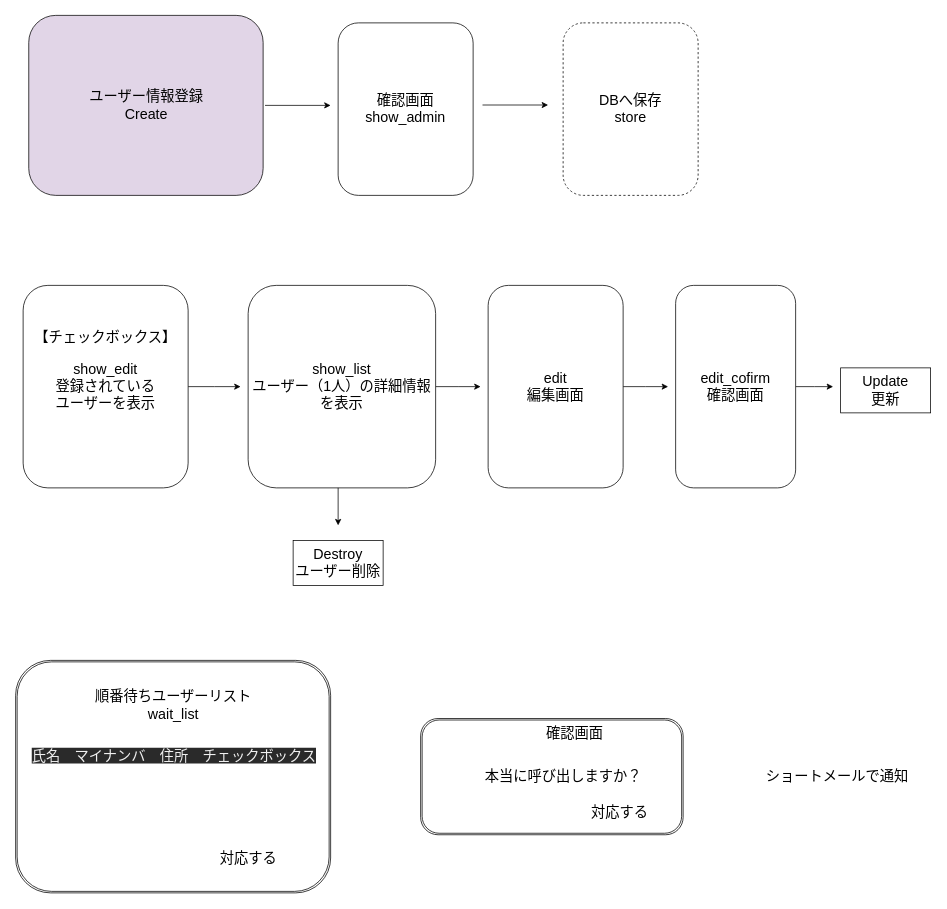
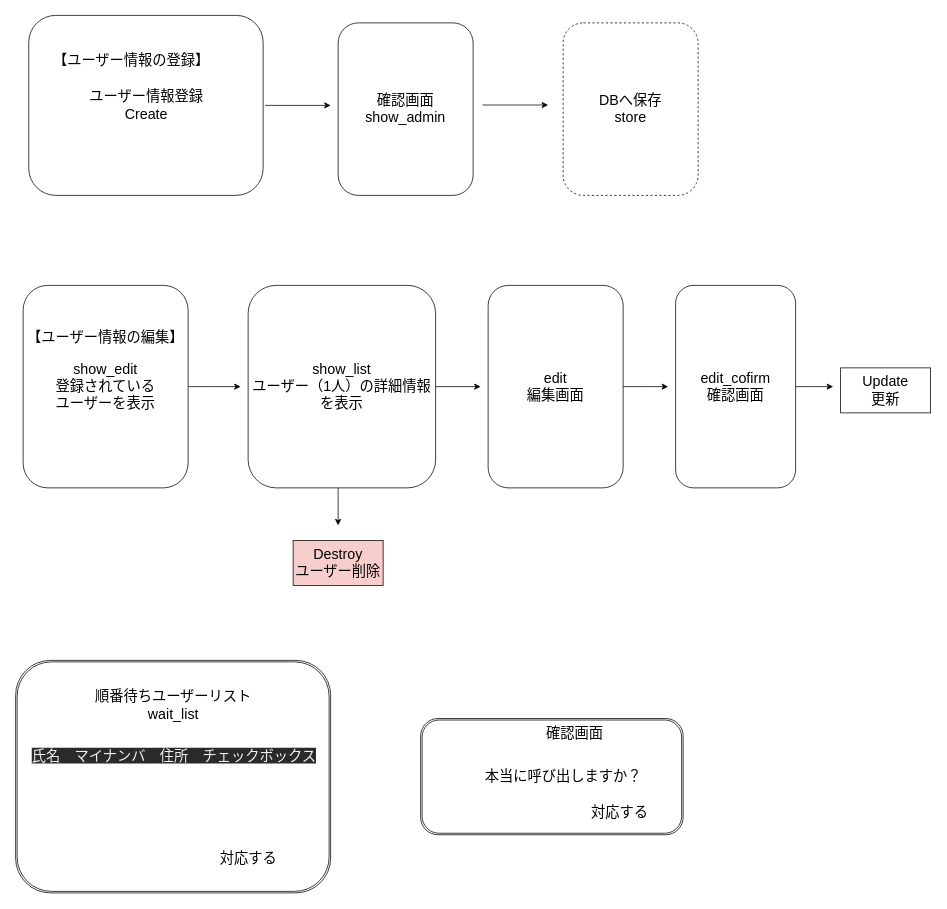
node "【ユーザー情報の登録】": added
node "ユーザー情報登録Create": fillcolor #e1d5e7 -> #ffffff
node "【チェックボックス】": label "【チェックボックス】" -> "【ユーザー情報の編集】"
node "Destroyユーザー削除": fillcolor #ffffff -> #f8cecc
node "ショートメールで通知": removed
